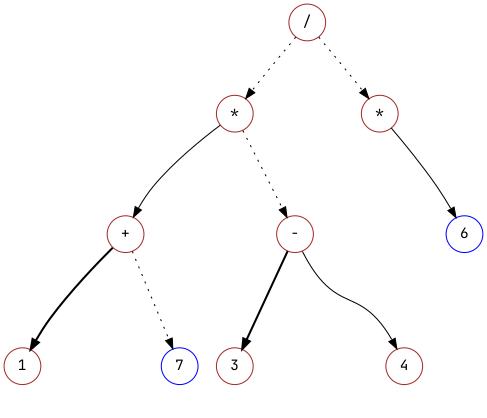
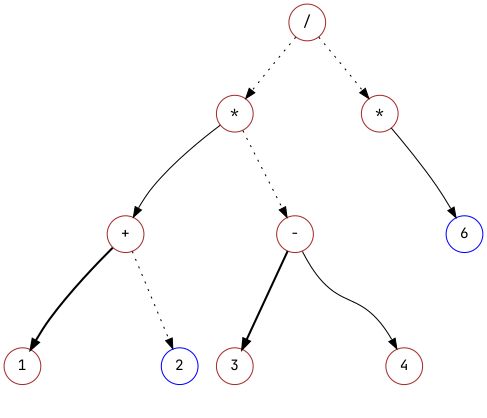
node "7": label "7" -> "2"
